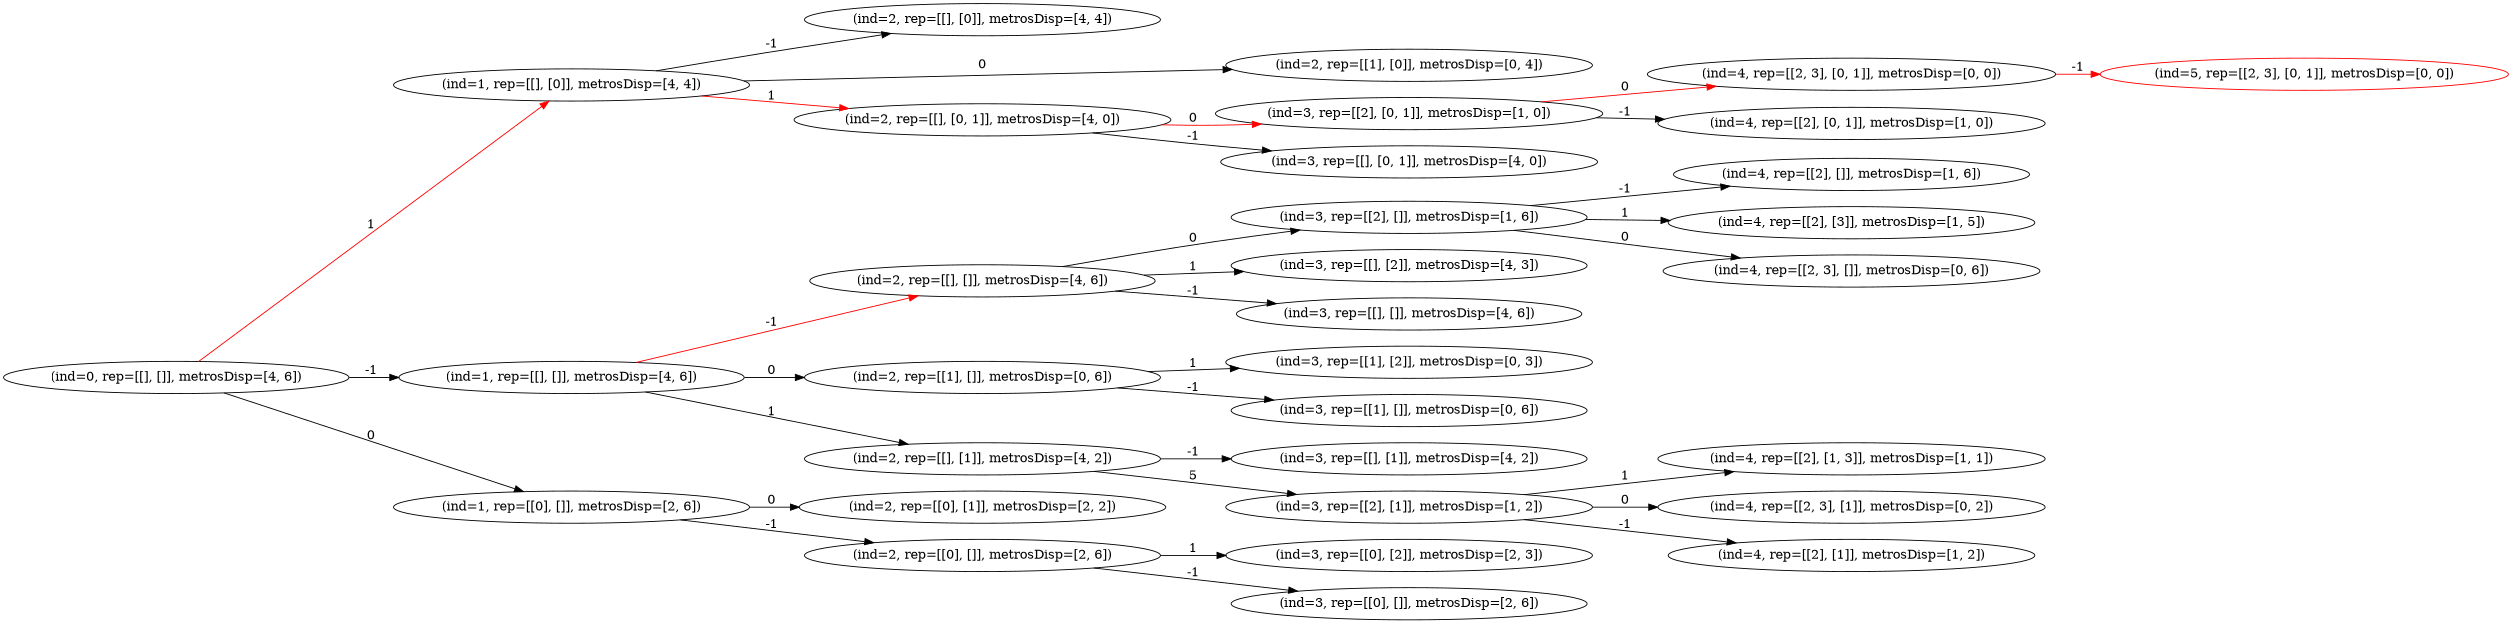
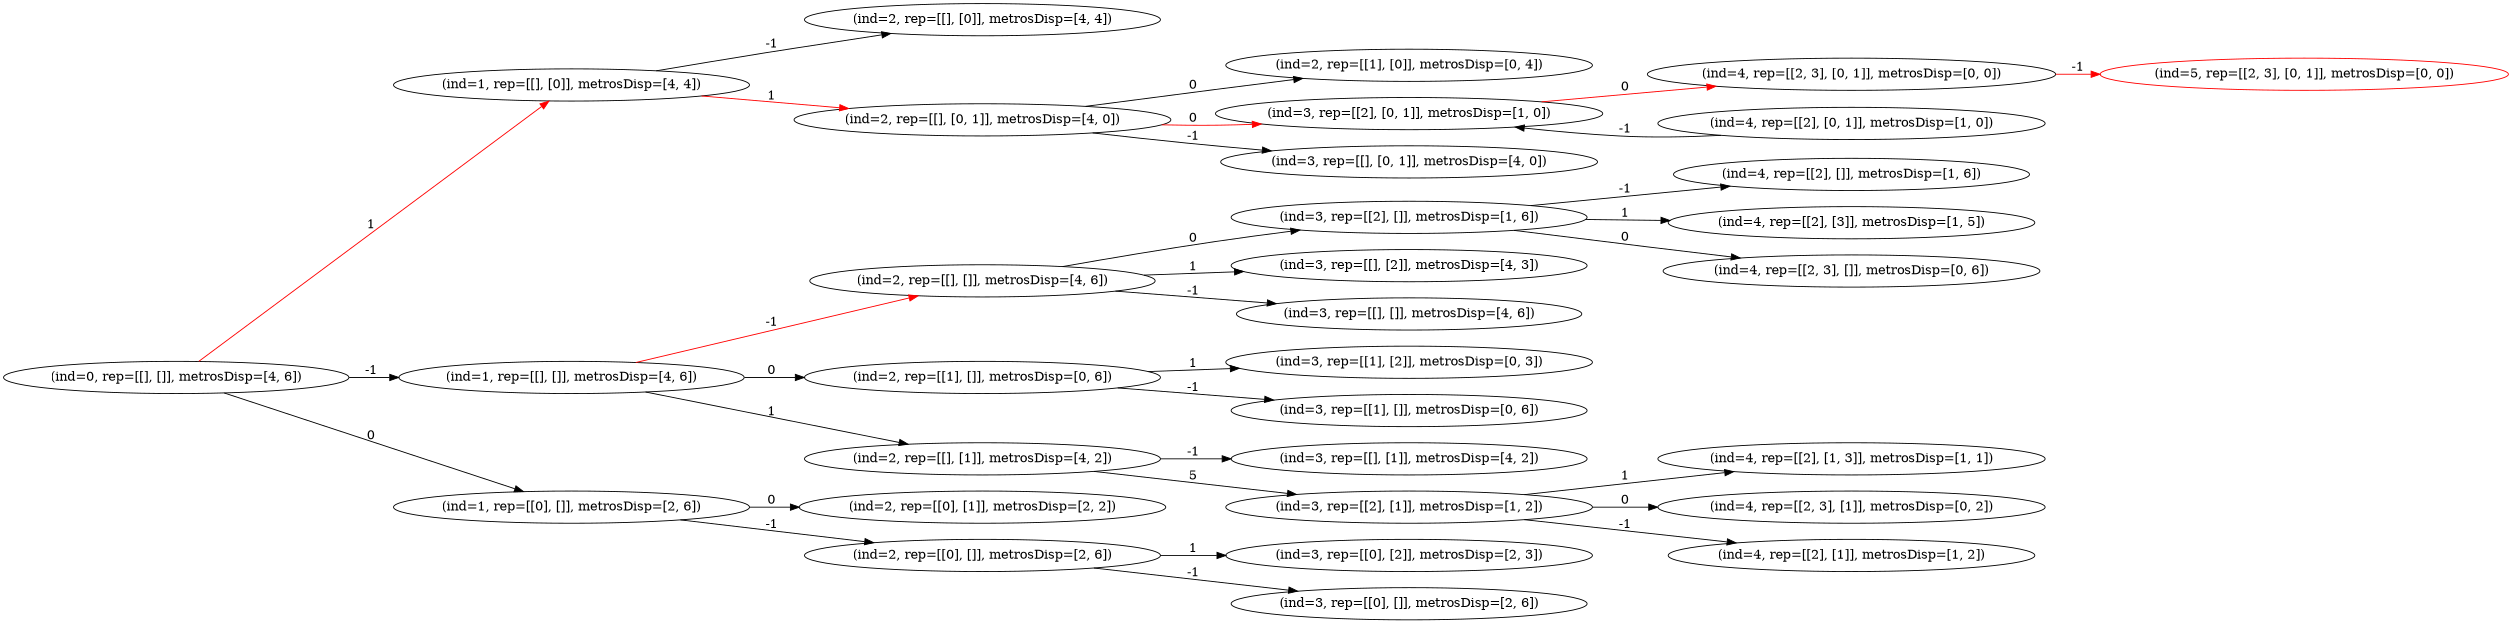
edge "(ind=1, rep=[[], [0]], metrosDisp=[4, 4])" -> "(ind=2, rep=[[1], [0]], metrosDisp=[0, 4])": now "(ind=2, rep=[[], [0, 1]], metrosDisp=[4, 0])" -> "(ind=2, rep=[[1], [0]], metrosDisp=[0, 4])"
edge "(ind=3, rep=[[2], [0, 1]], metrosDisp=[1, 0])" -> "(ind=4, rep=[[2], [0, 1]], metrosDisp=[1, 0])": reversed
